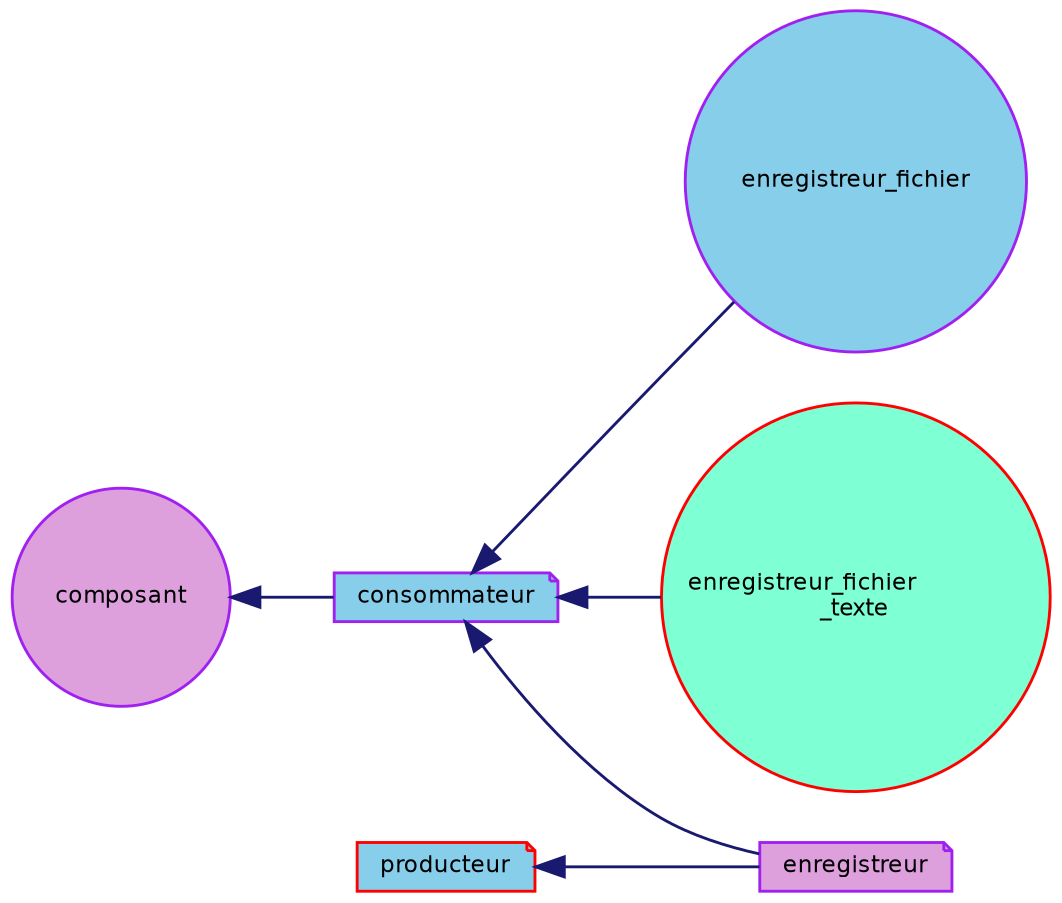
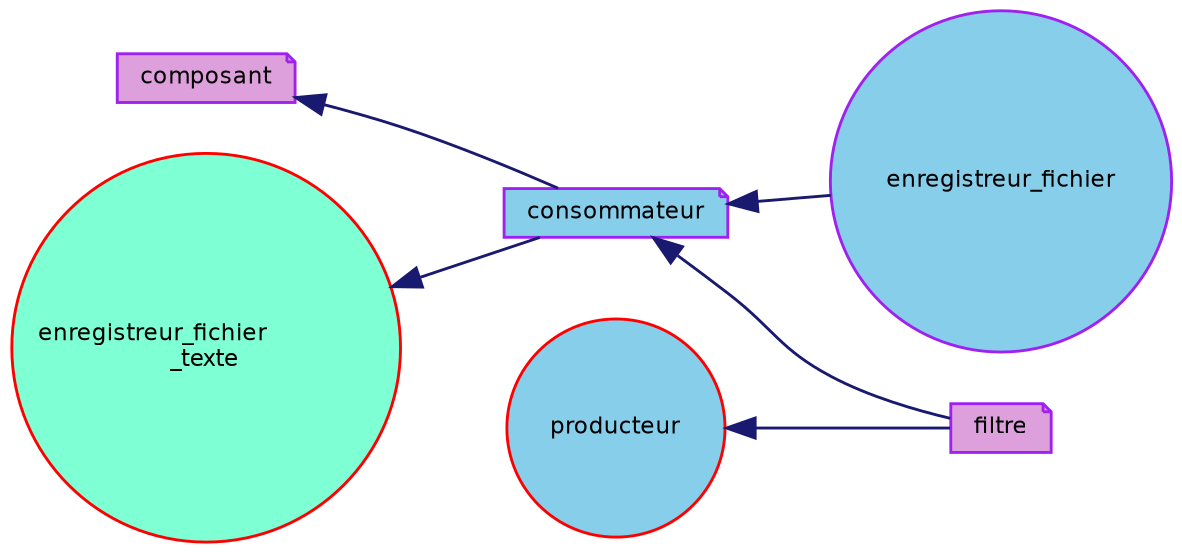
node "composant": shape circle -> note
edge "enregistreur_fichier _texte" -> "consommateur": reversed
node "producteur": shape note -> circle
node "enregistreur": label "enregistreur" -> "filtre"
